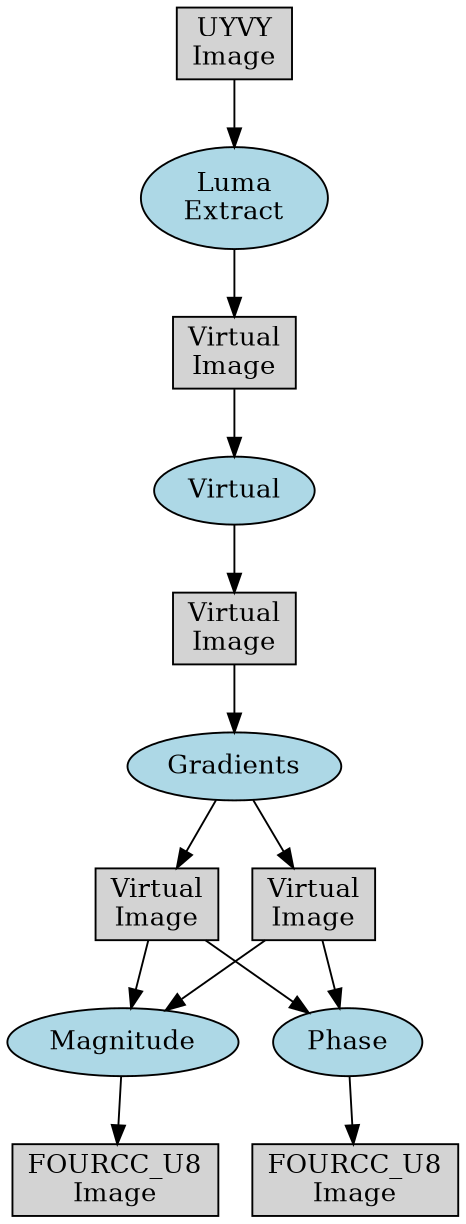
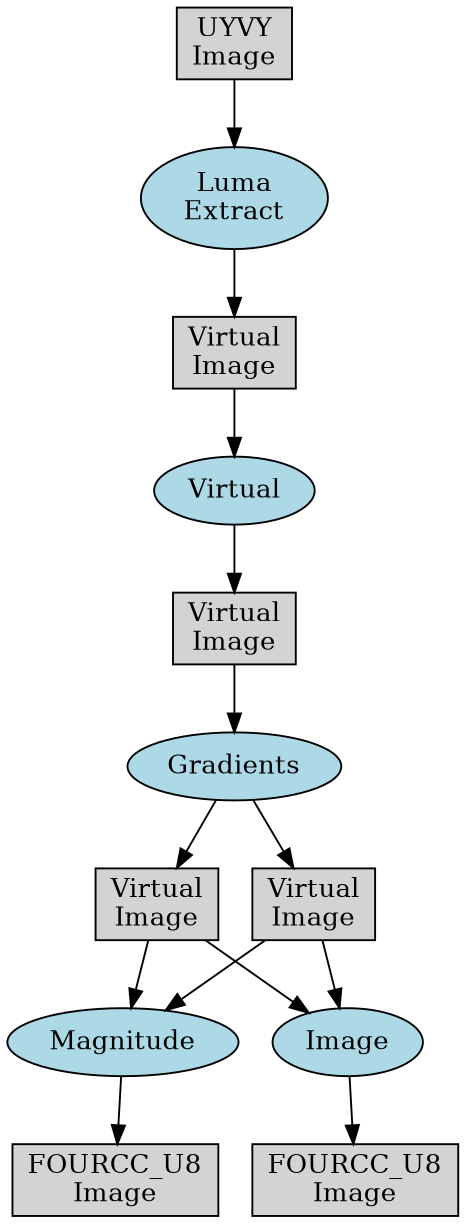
node "Phase": label "Phase" -> "Image"
